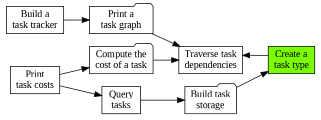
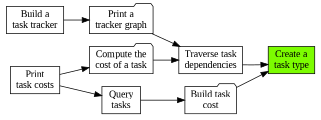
node "Print a task graph": label "Print a task graph" -> "Print a tracker graph"
edge "Create a task type" -> "Traverse task dependencies": reversed
node "Build task storage": label "Build task storage" -> "Build task cost"
